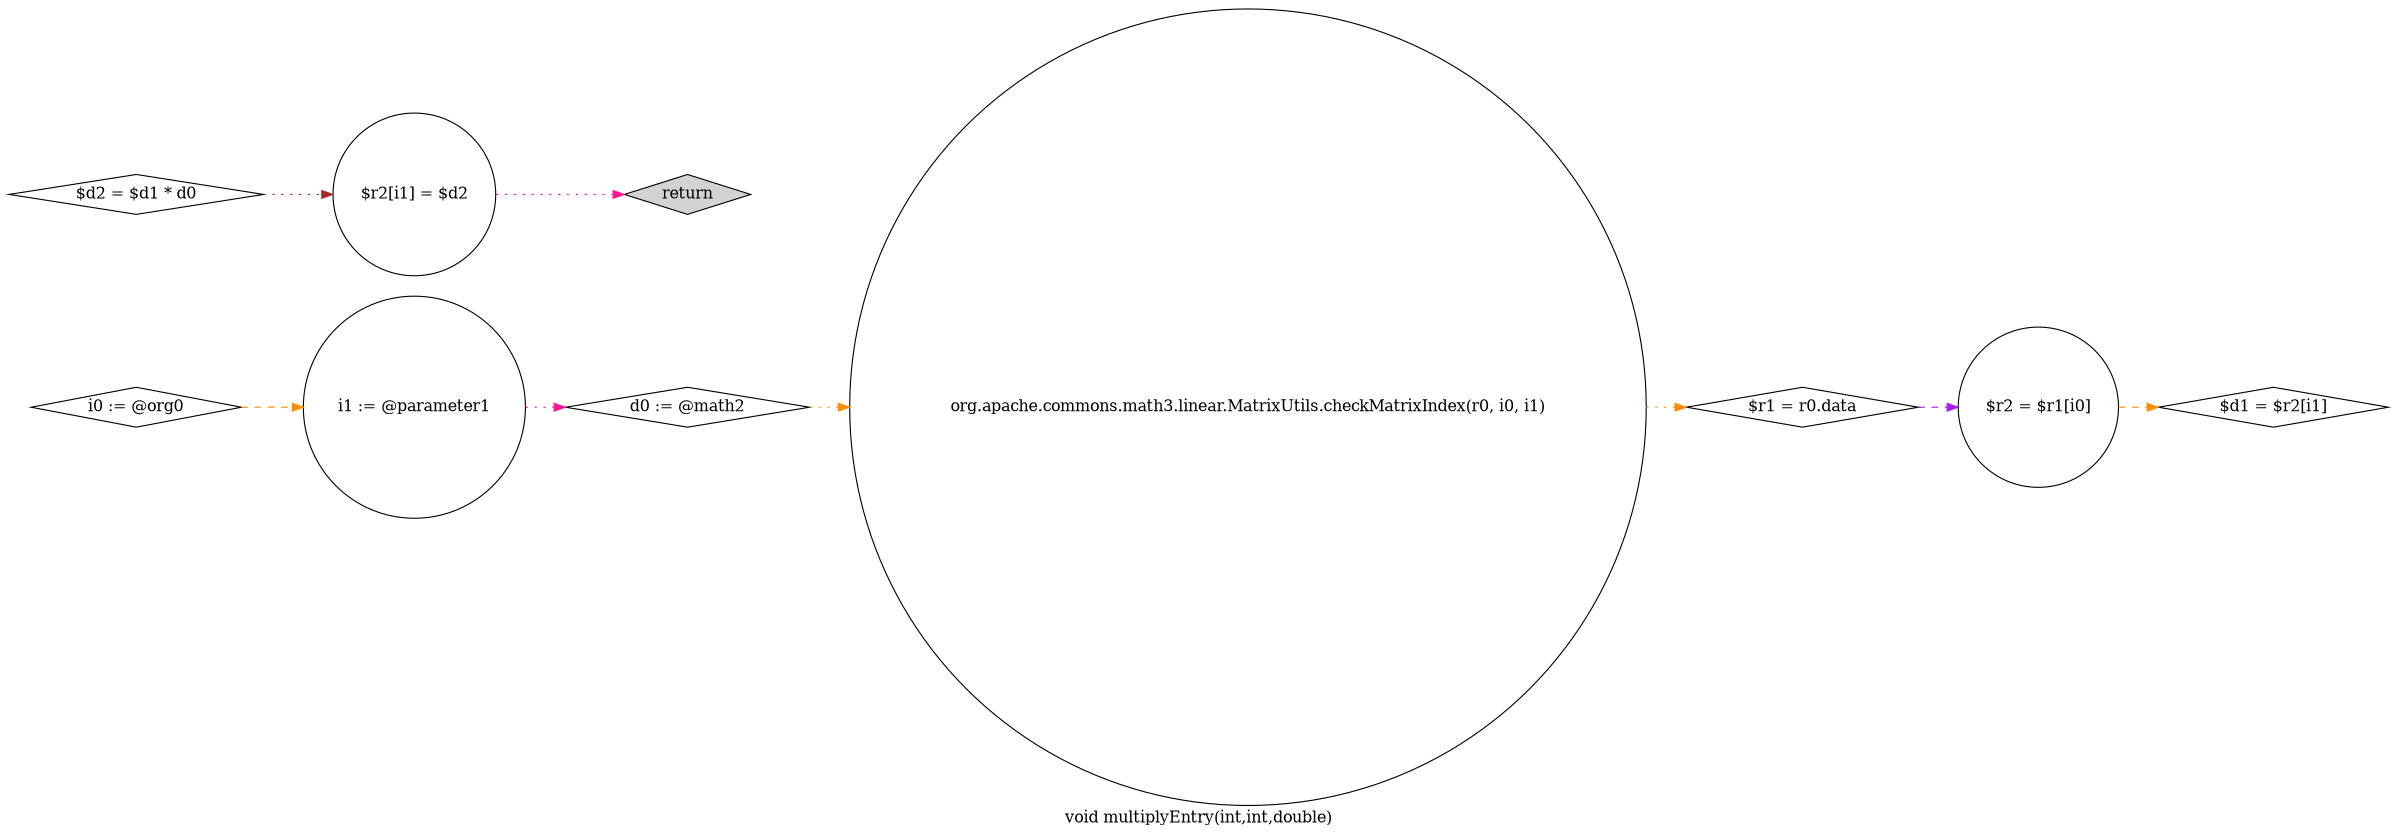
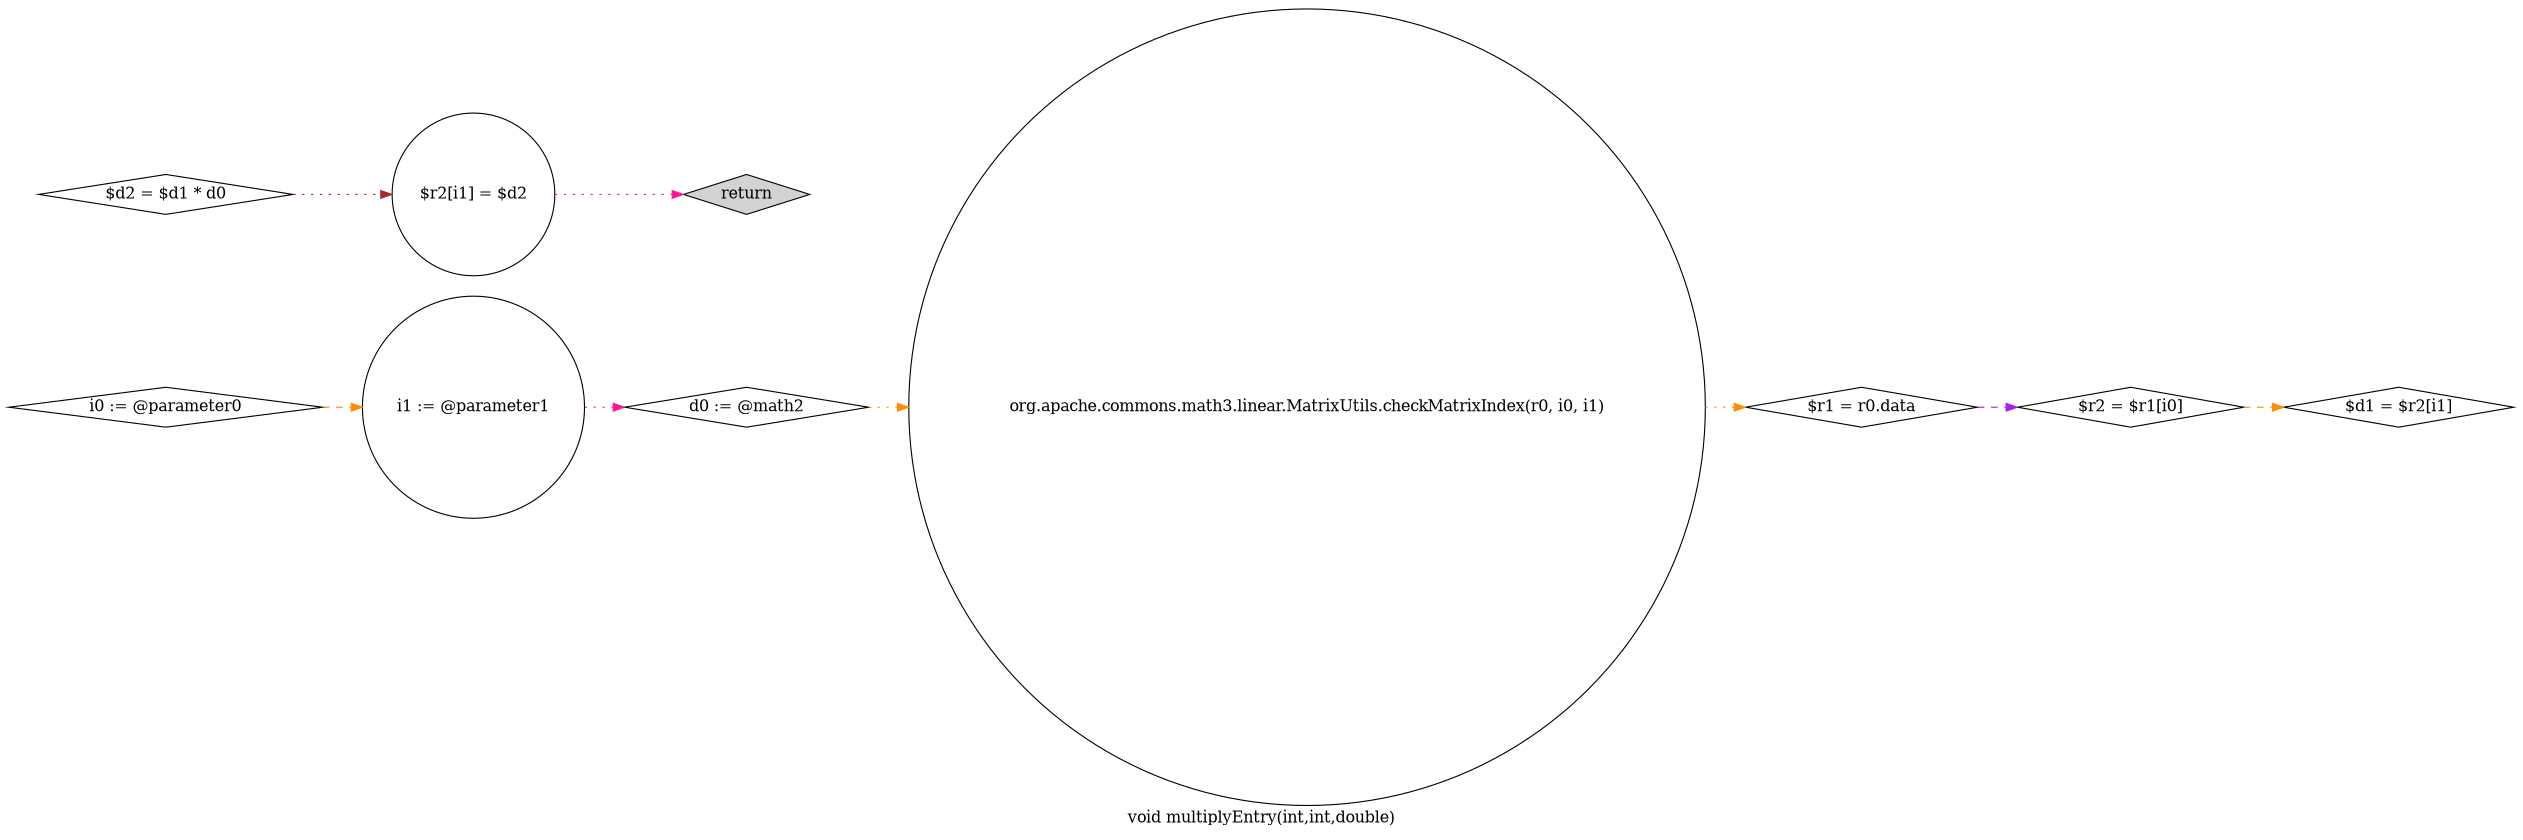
node "i0 := @org0": label "i0 := @org0" -> "i0 := @parameter0"
node "$r2 = $r1[i0]": shape circle -> diamond
